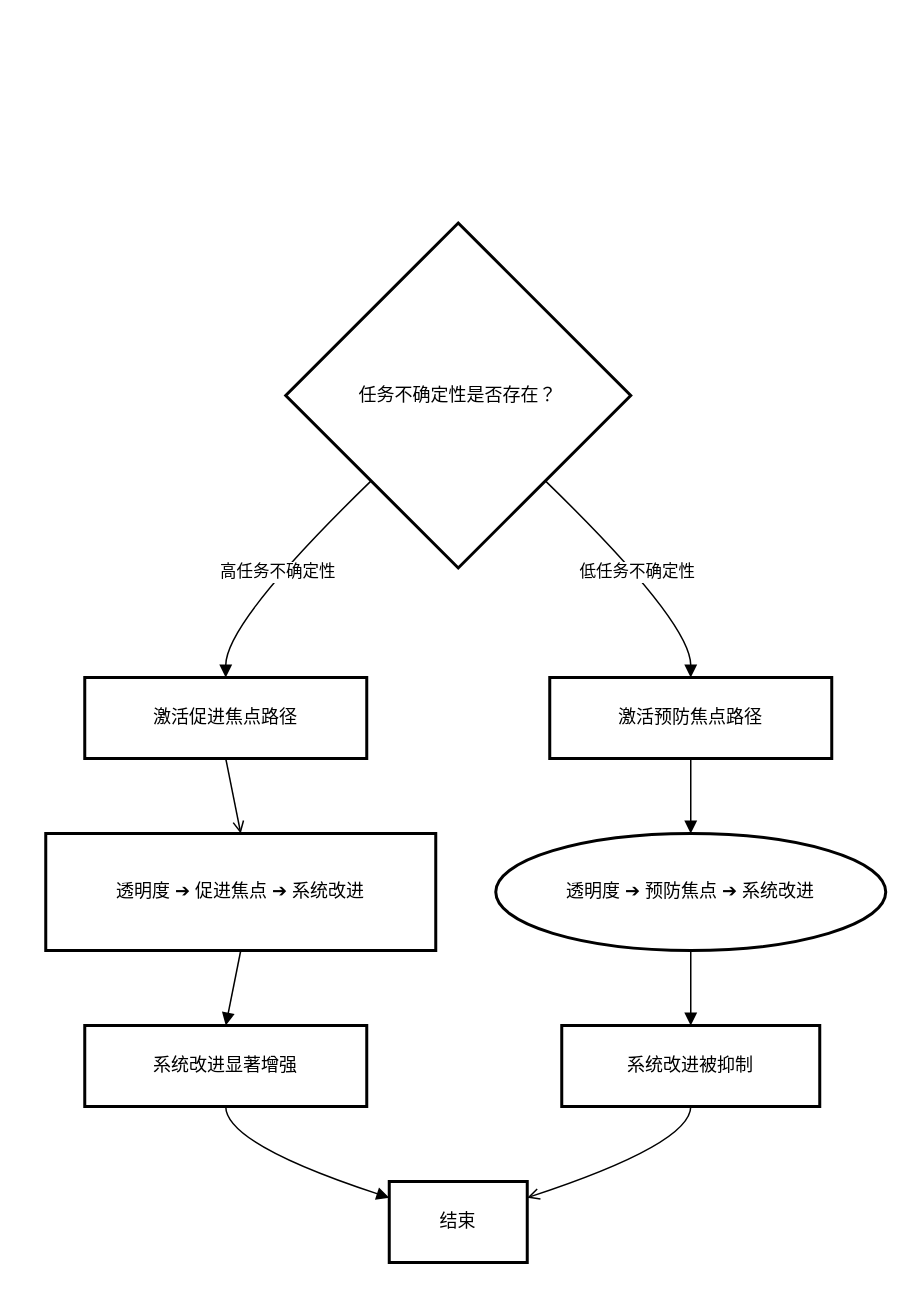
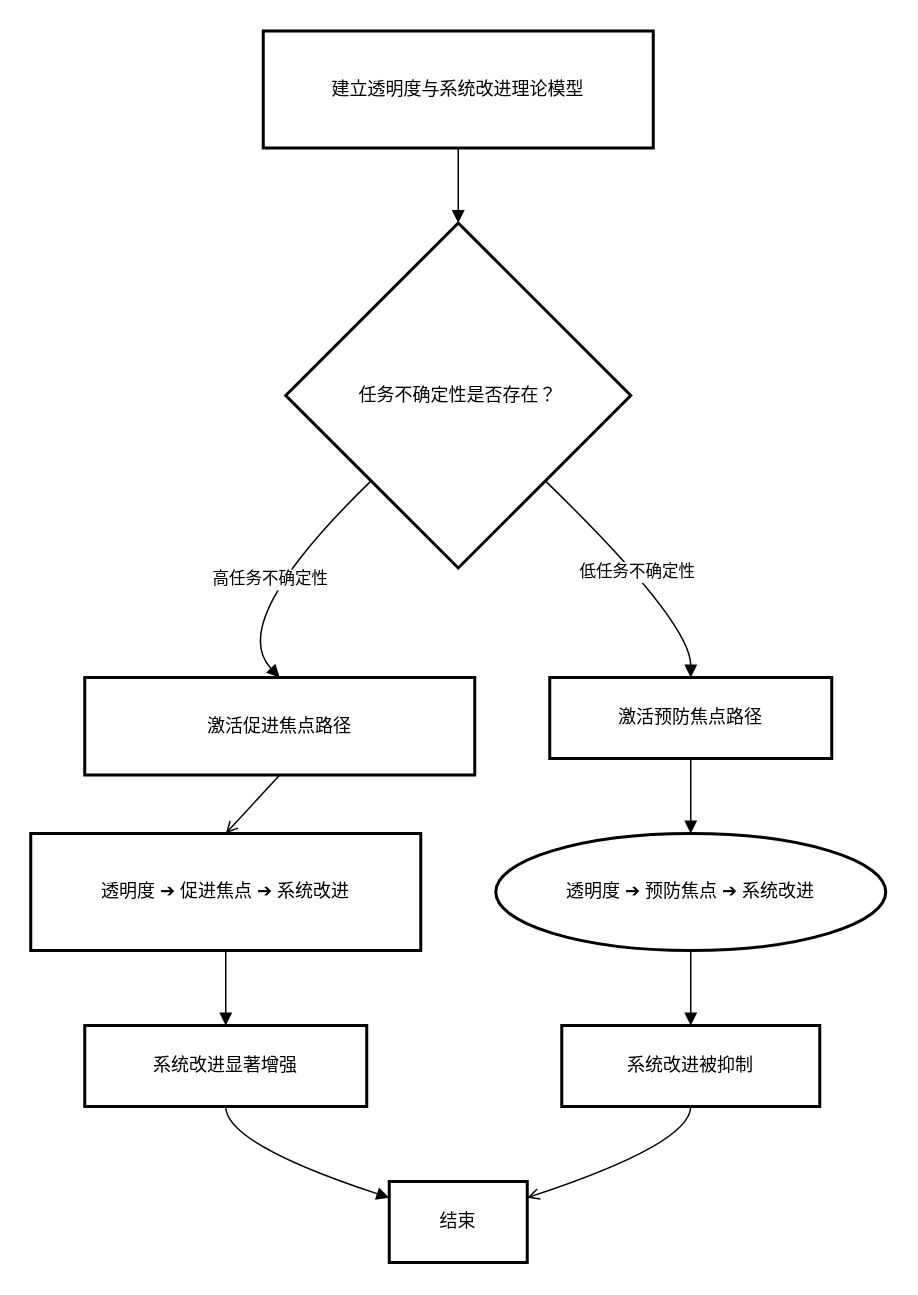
node "建立透明度与系统改进理论模型": added
edge "建立透明度与系统改进理论模型" -> "任务不确定性是否存在？": added
node "激活促进焦点路径": size 282x81 -> 390x98
node "透明度 ➔ 促进焦点 ➔ 系统改进": moved (241, 892) -> (226, 892)
